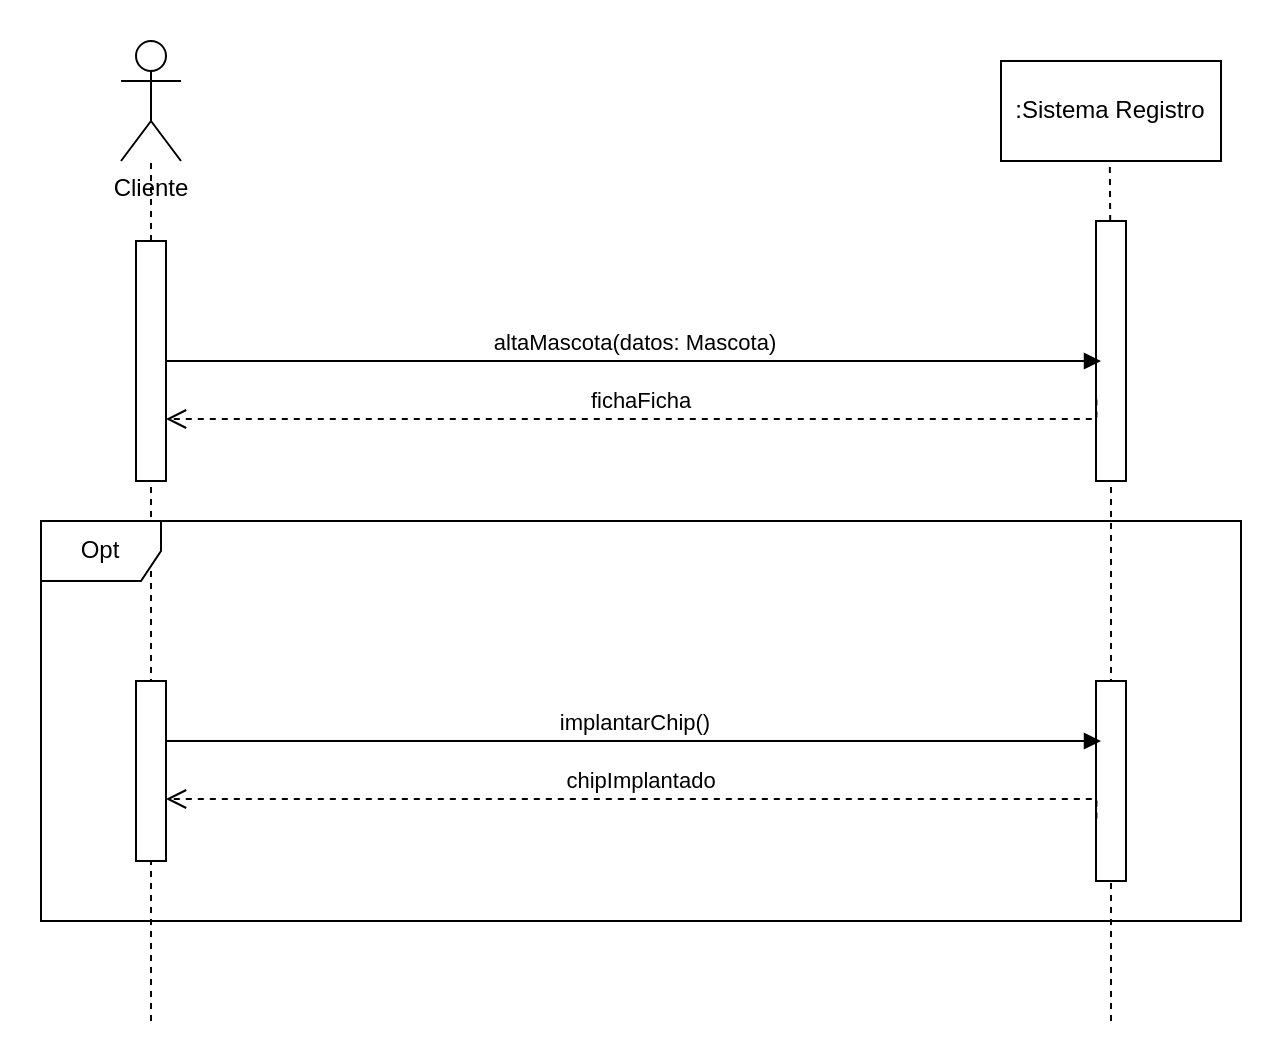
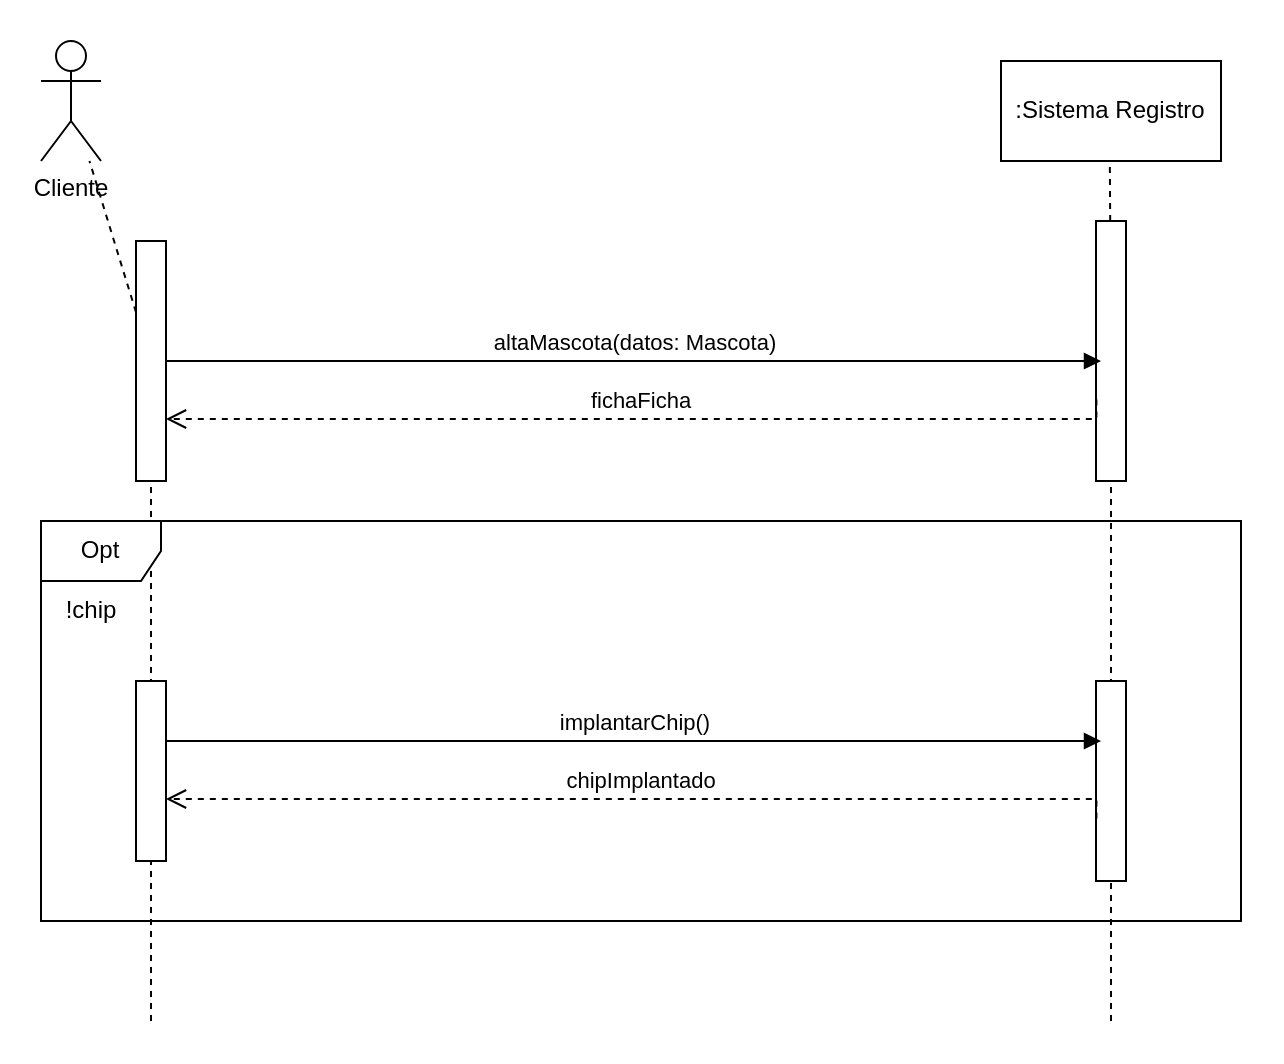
node "Cliente": moved (151, 101) -> (71, 101)
node "!chip": added
